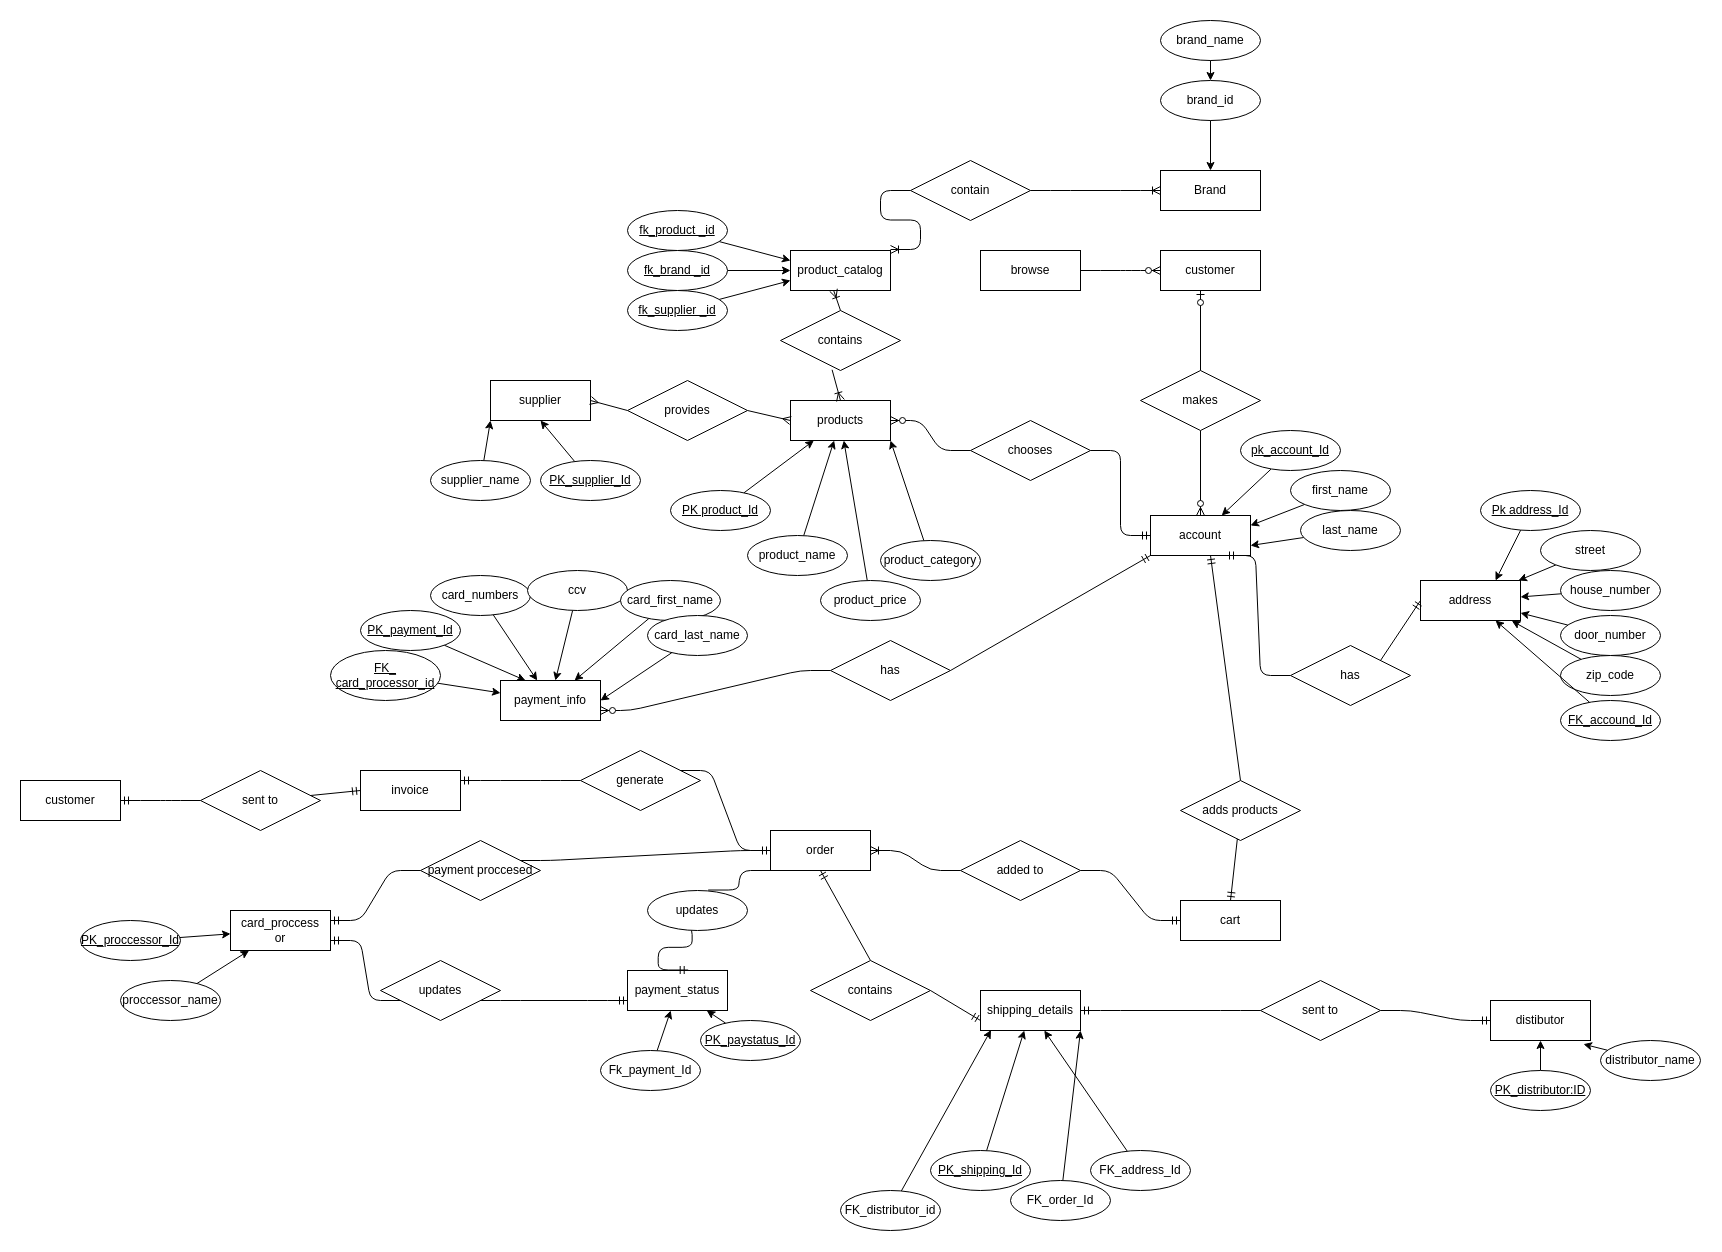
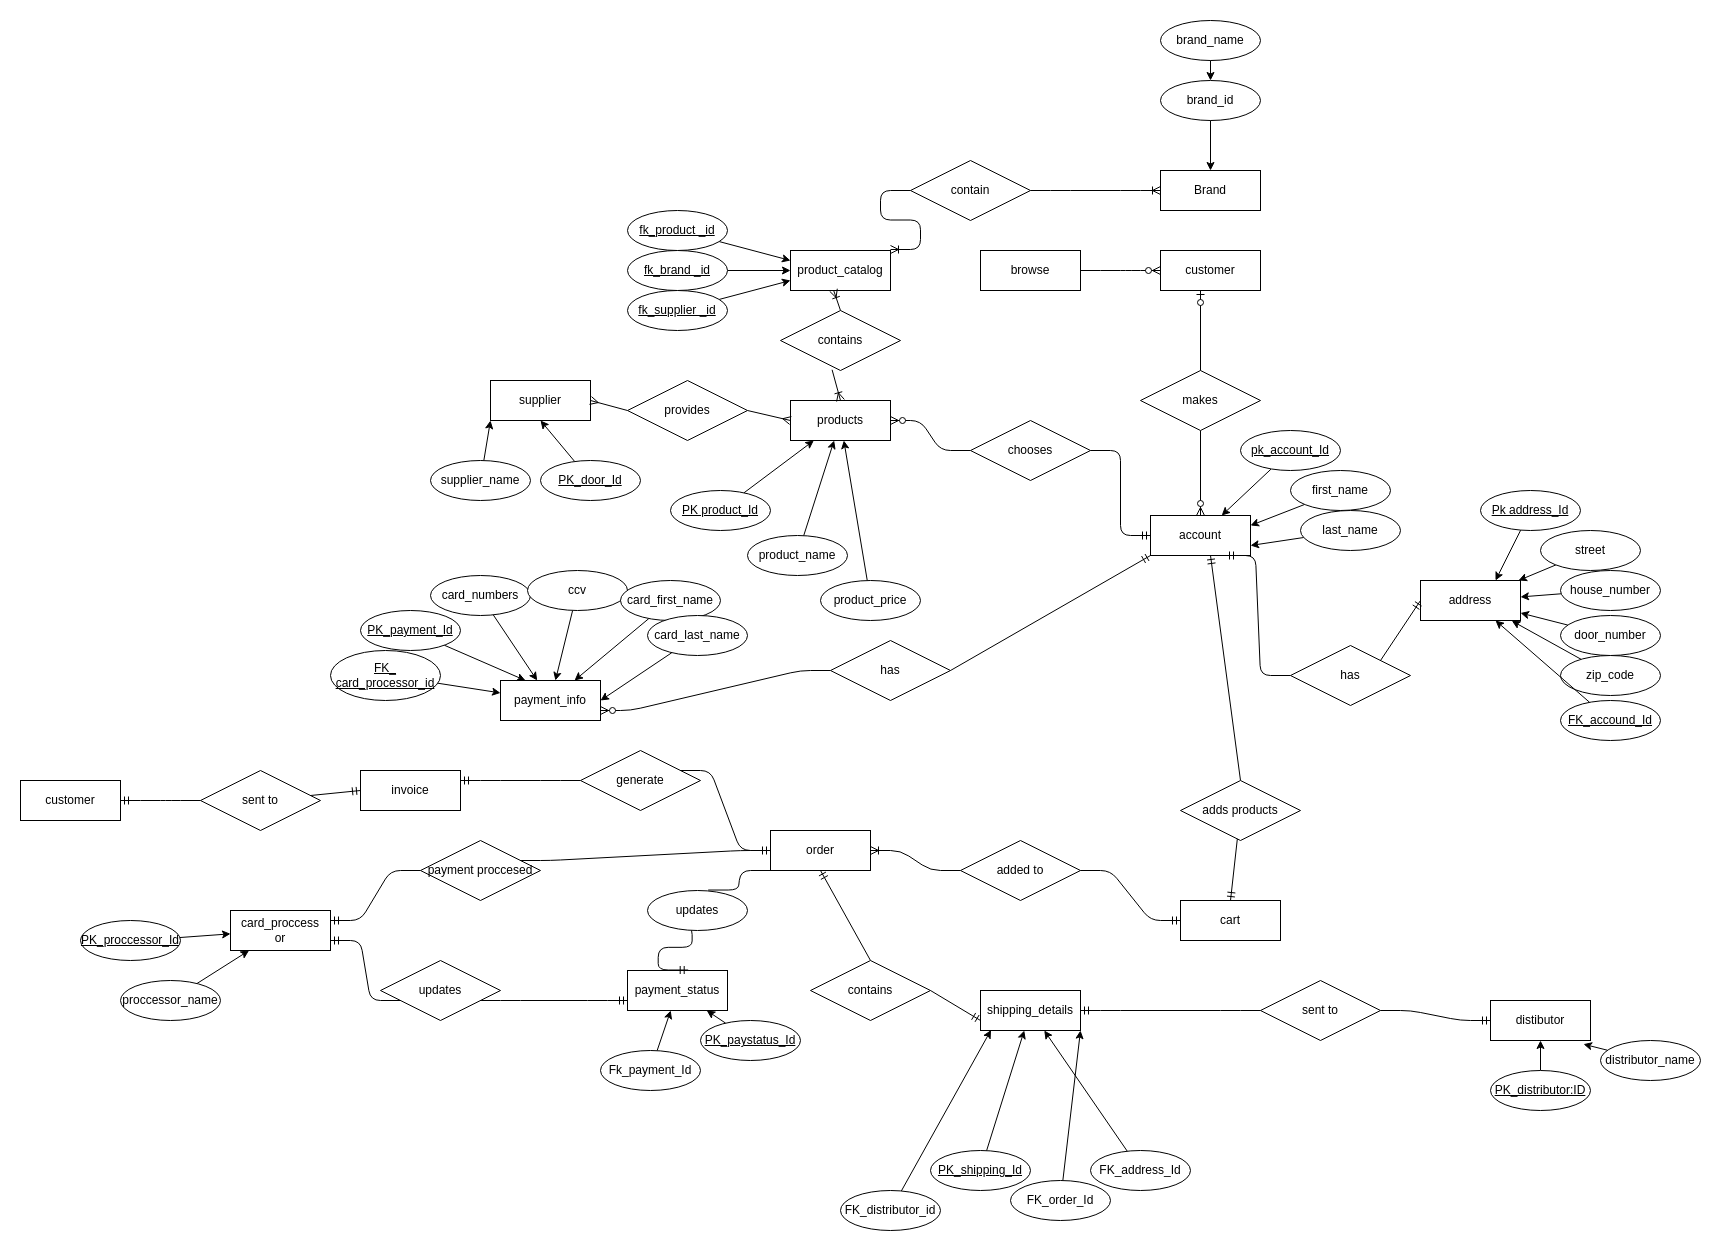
node "PK_supplier_Id": label "PK_supplier_Id" -> "PK_door_Id"
edge "product_category" -> "products": removed
node "product_category": removed
